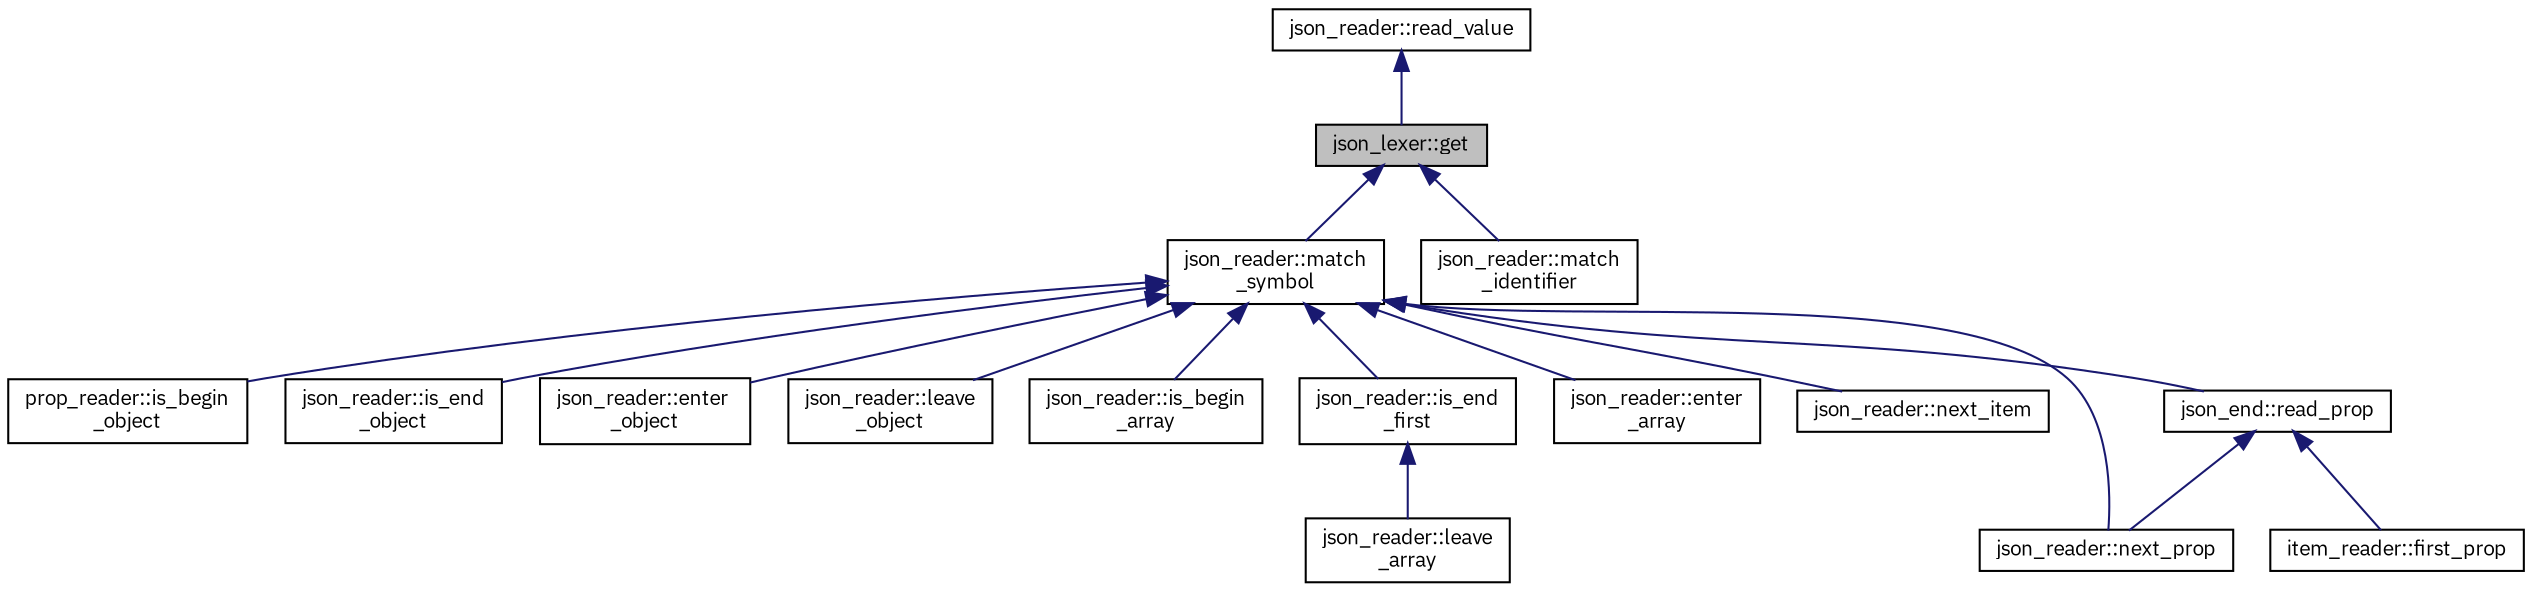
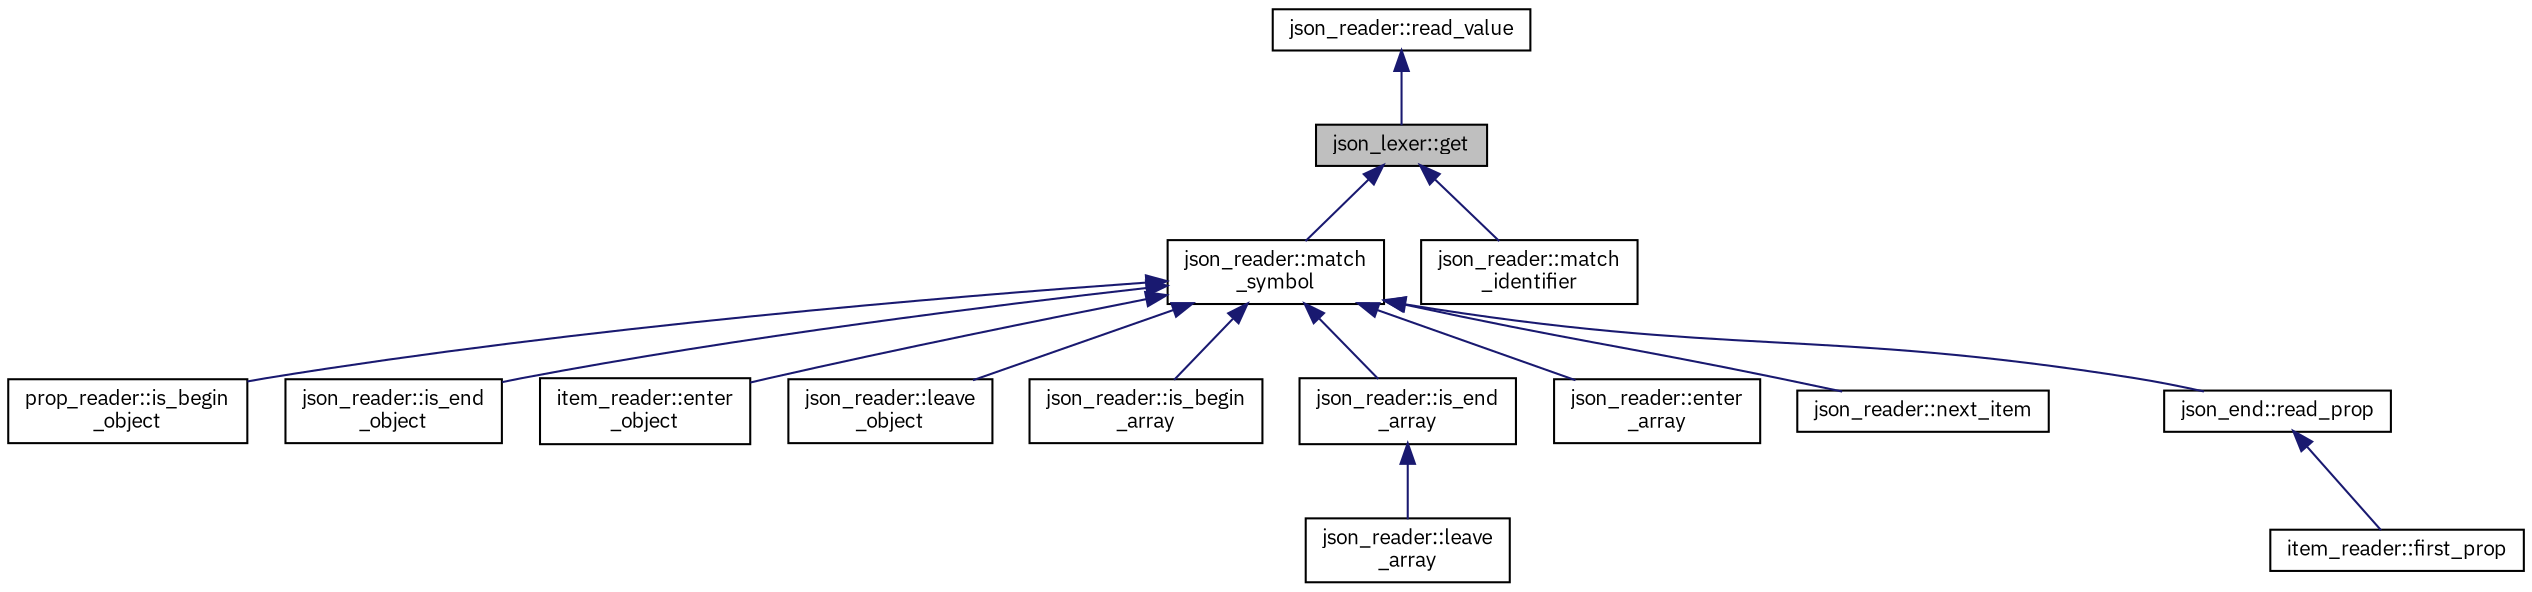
node "json_reader::enter _object": label "json_reader::enter _object" -> "item_reader::enter _object"
node "json_reader::is_end _first": label "json_reader::is_end _first" -> "json_reader::is_end _array"
node "json_reader::next_prop": removed
